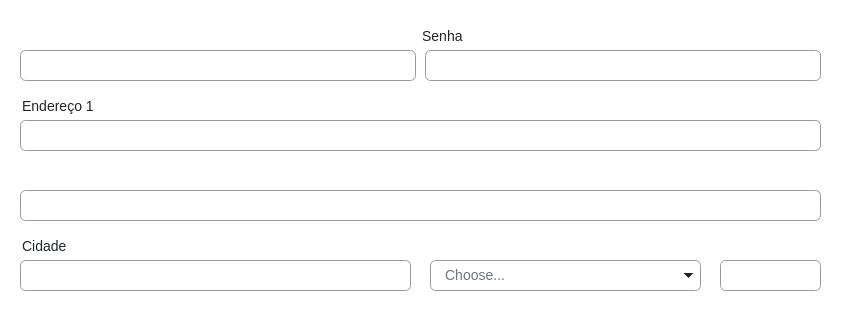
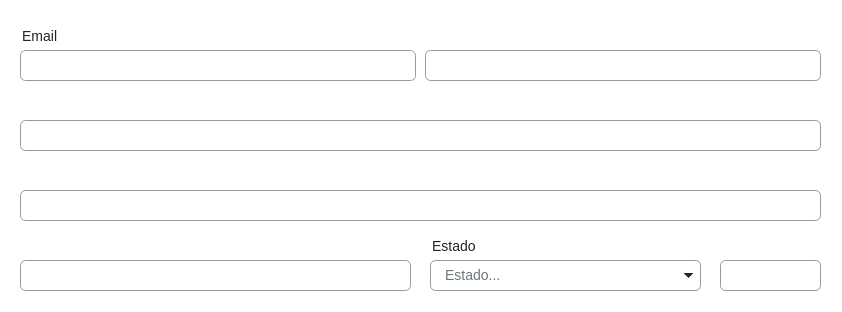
node "Email": added
node "Senha": removed
node "Endereço 1": removed
node "Cidade": removed
node "Estado": added
node "Choose...": label "Choose..." -> "Estado..."
